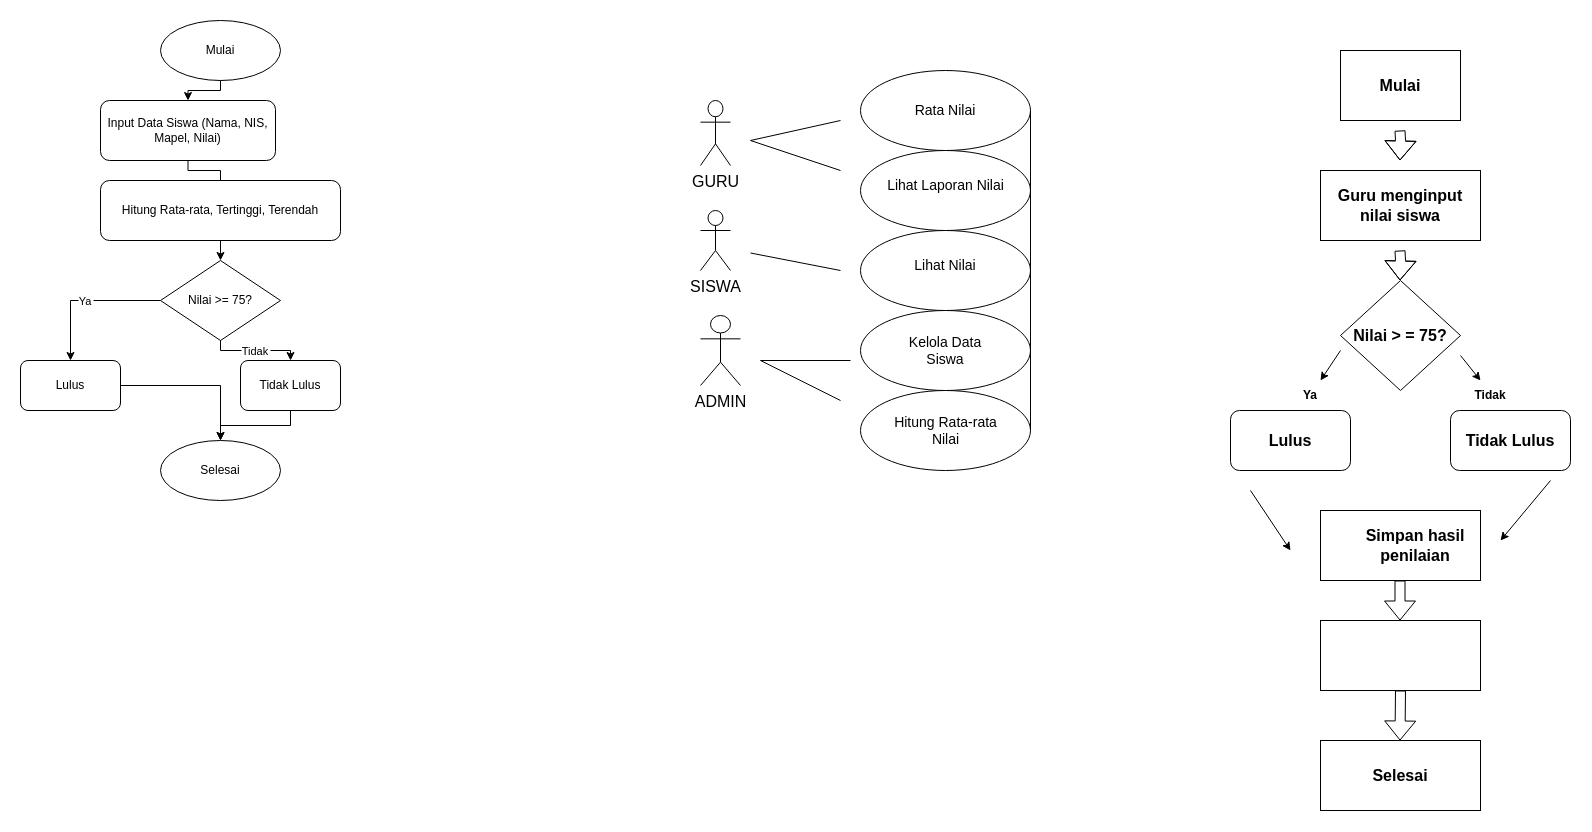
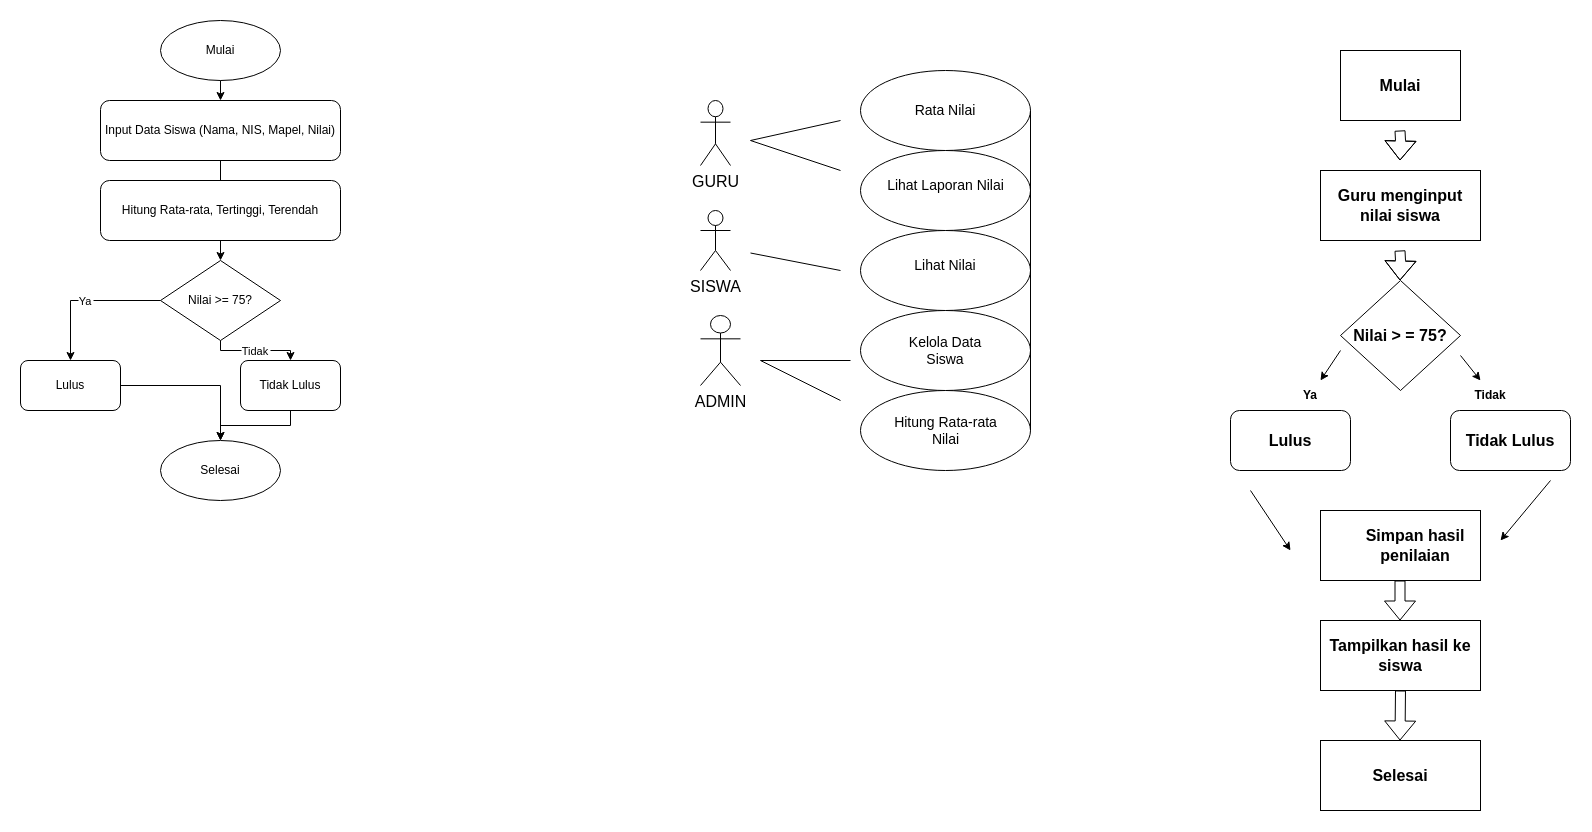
node "Input Data Siswa (Nama, NIS, Mapel, Nilai)": size 175x60 -> 240x60
node "Tampilkan hasil ke siswa": added
